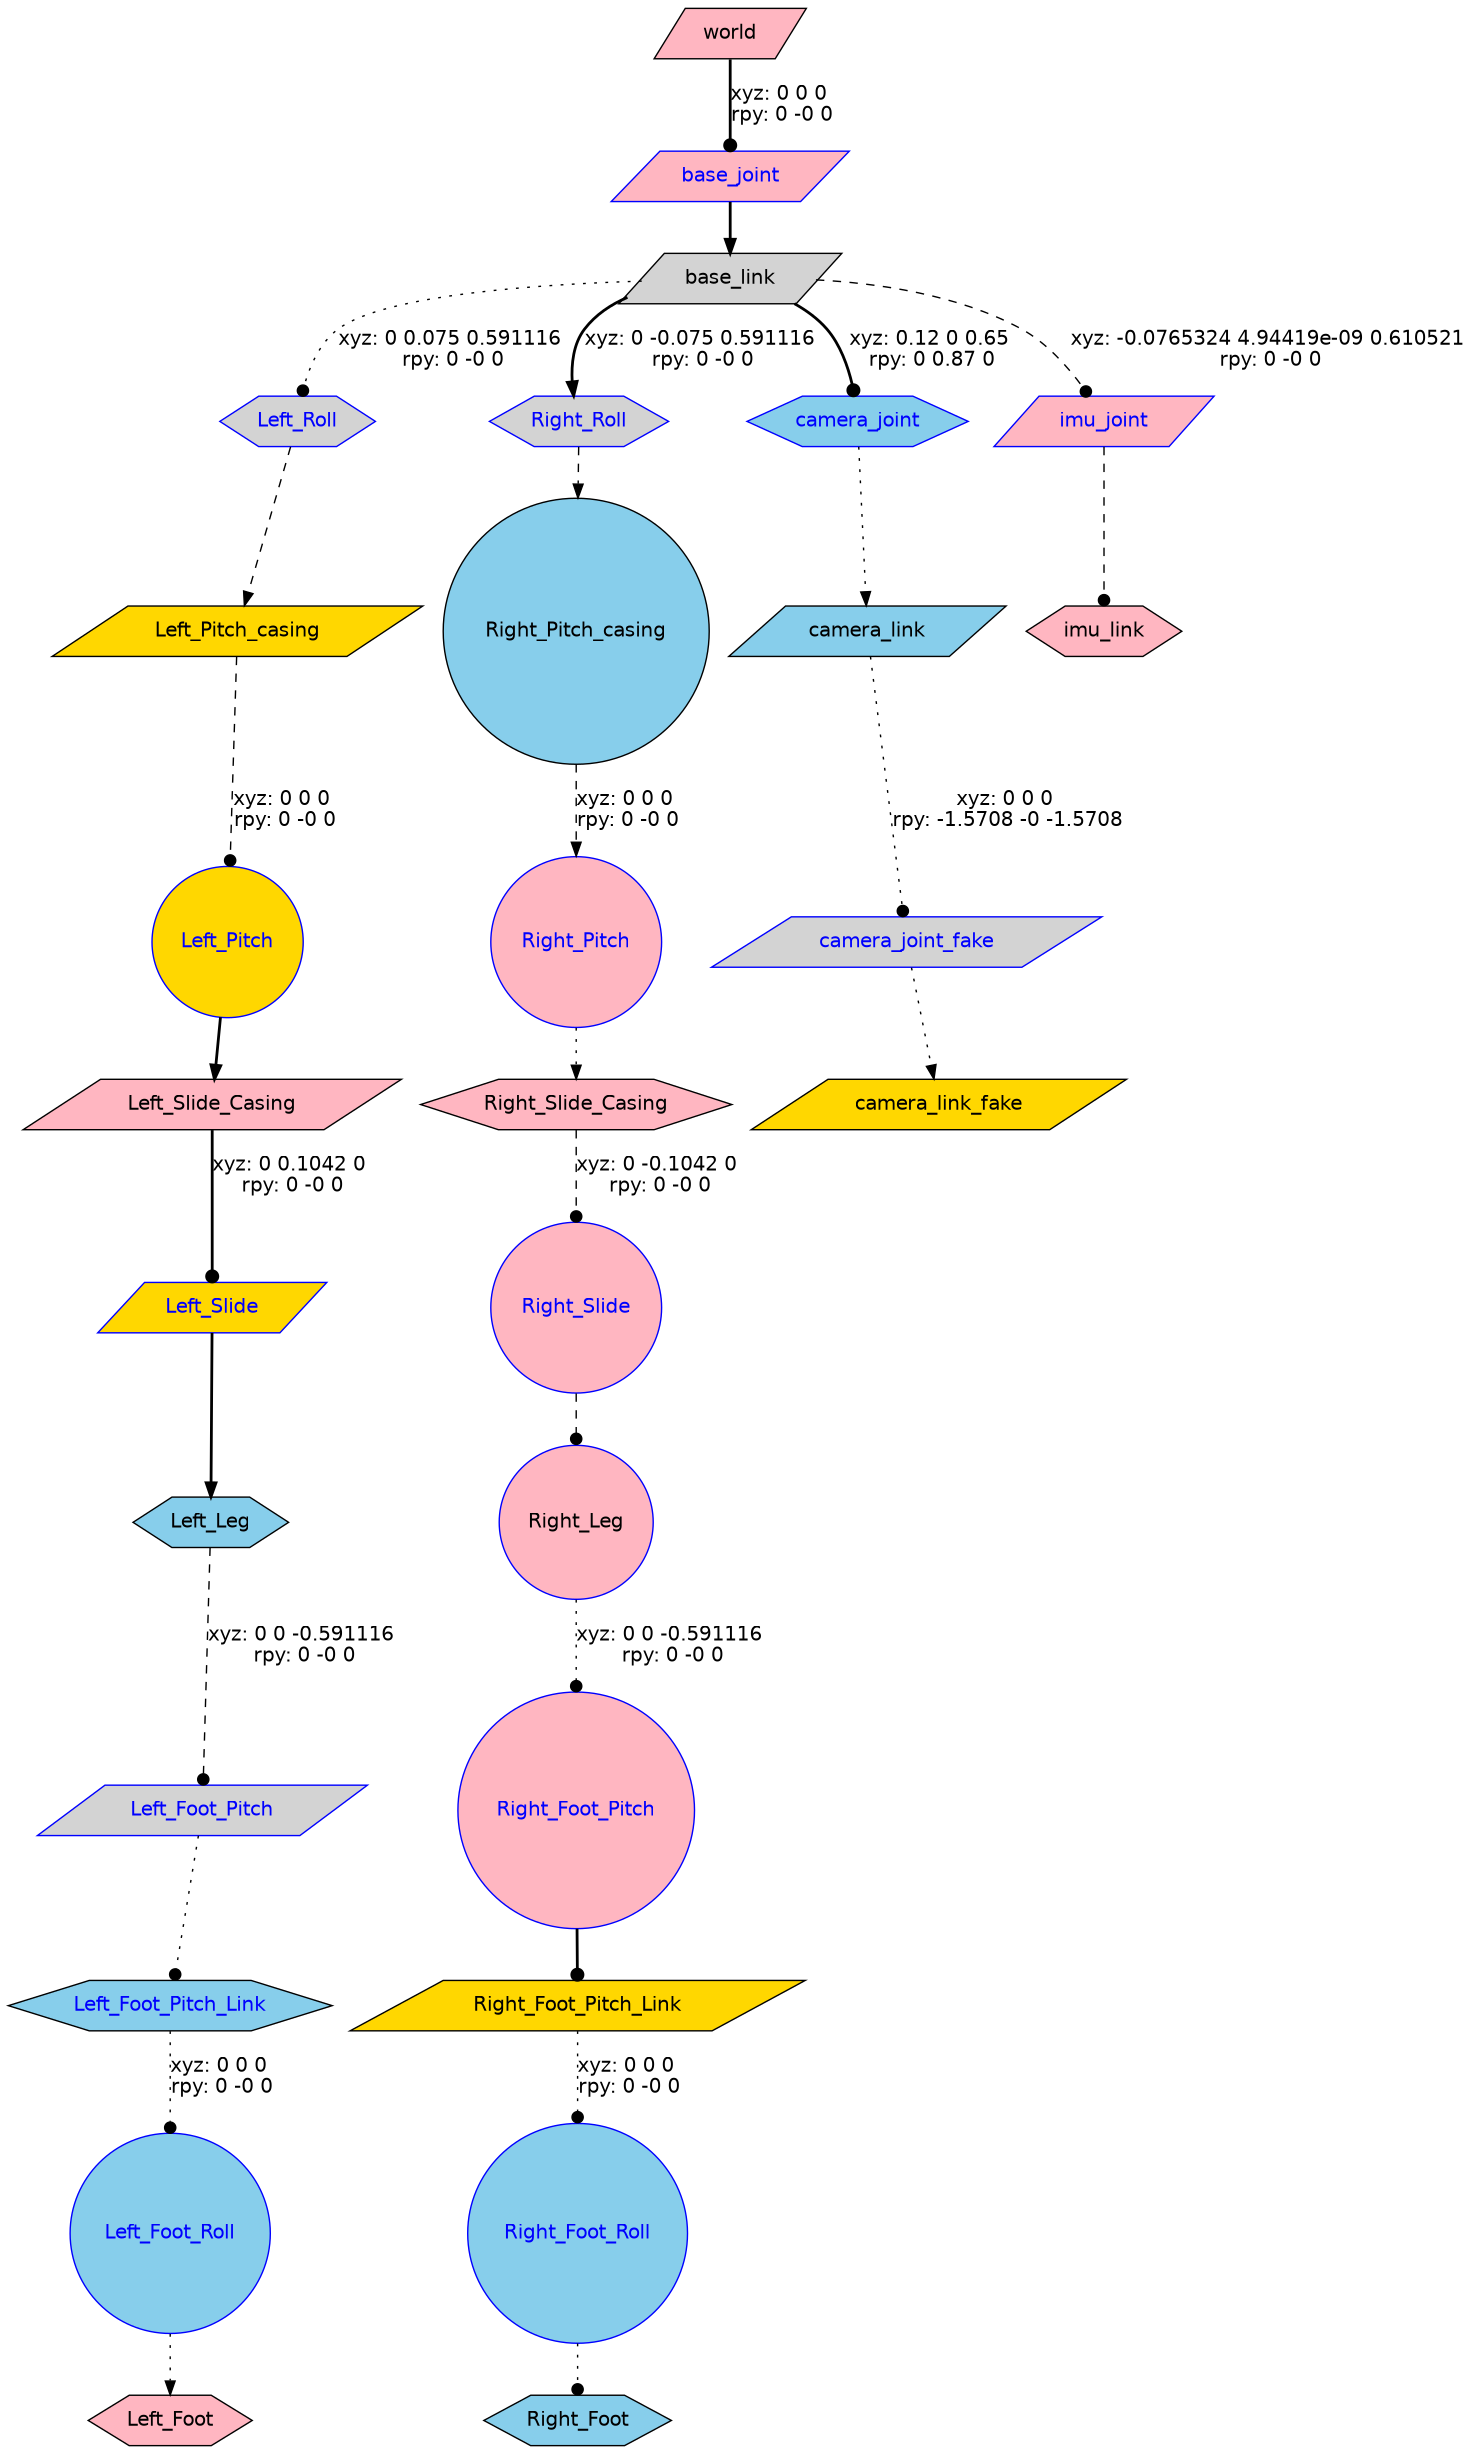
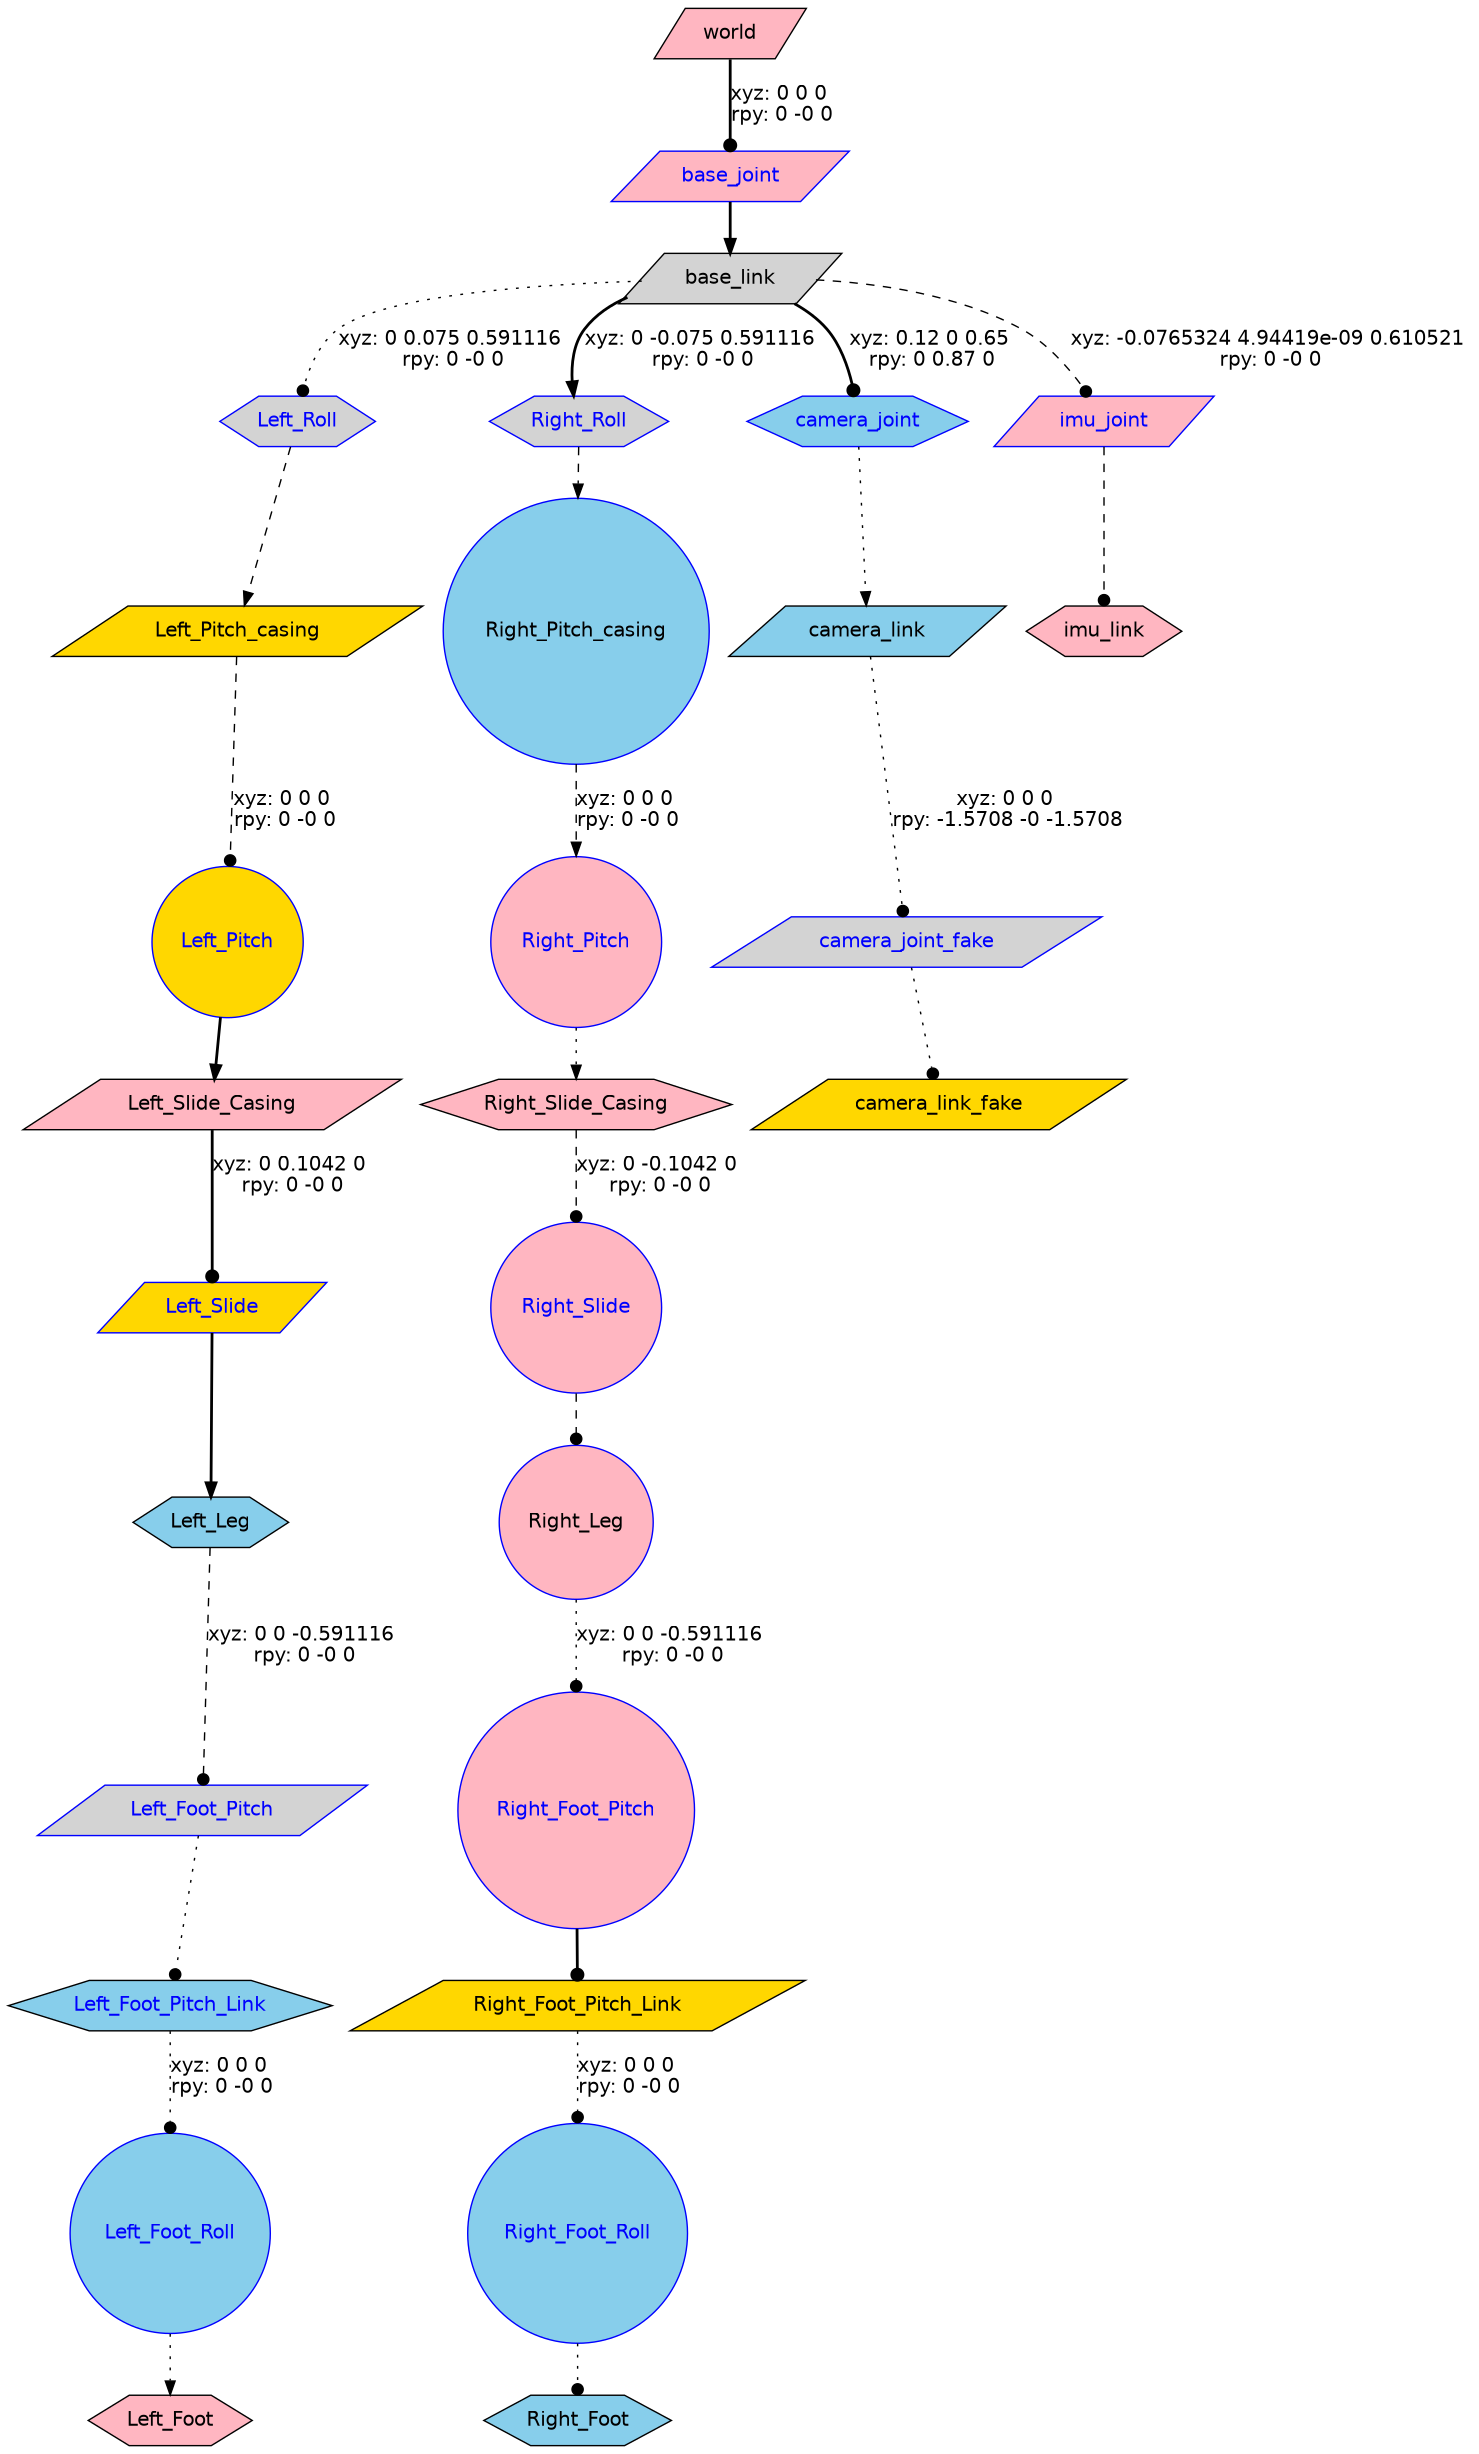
node "Right_Pitch_casing": color black -> blue
edge "camera_joint_fake" -> "camera_link_fake": arrowhead normal -> dot
